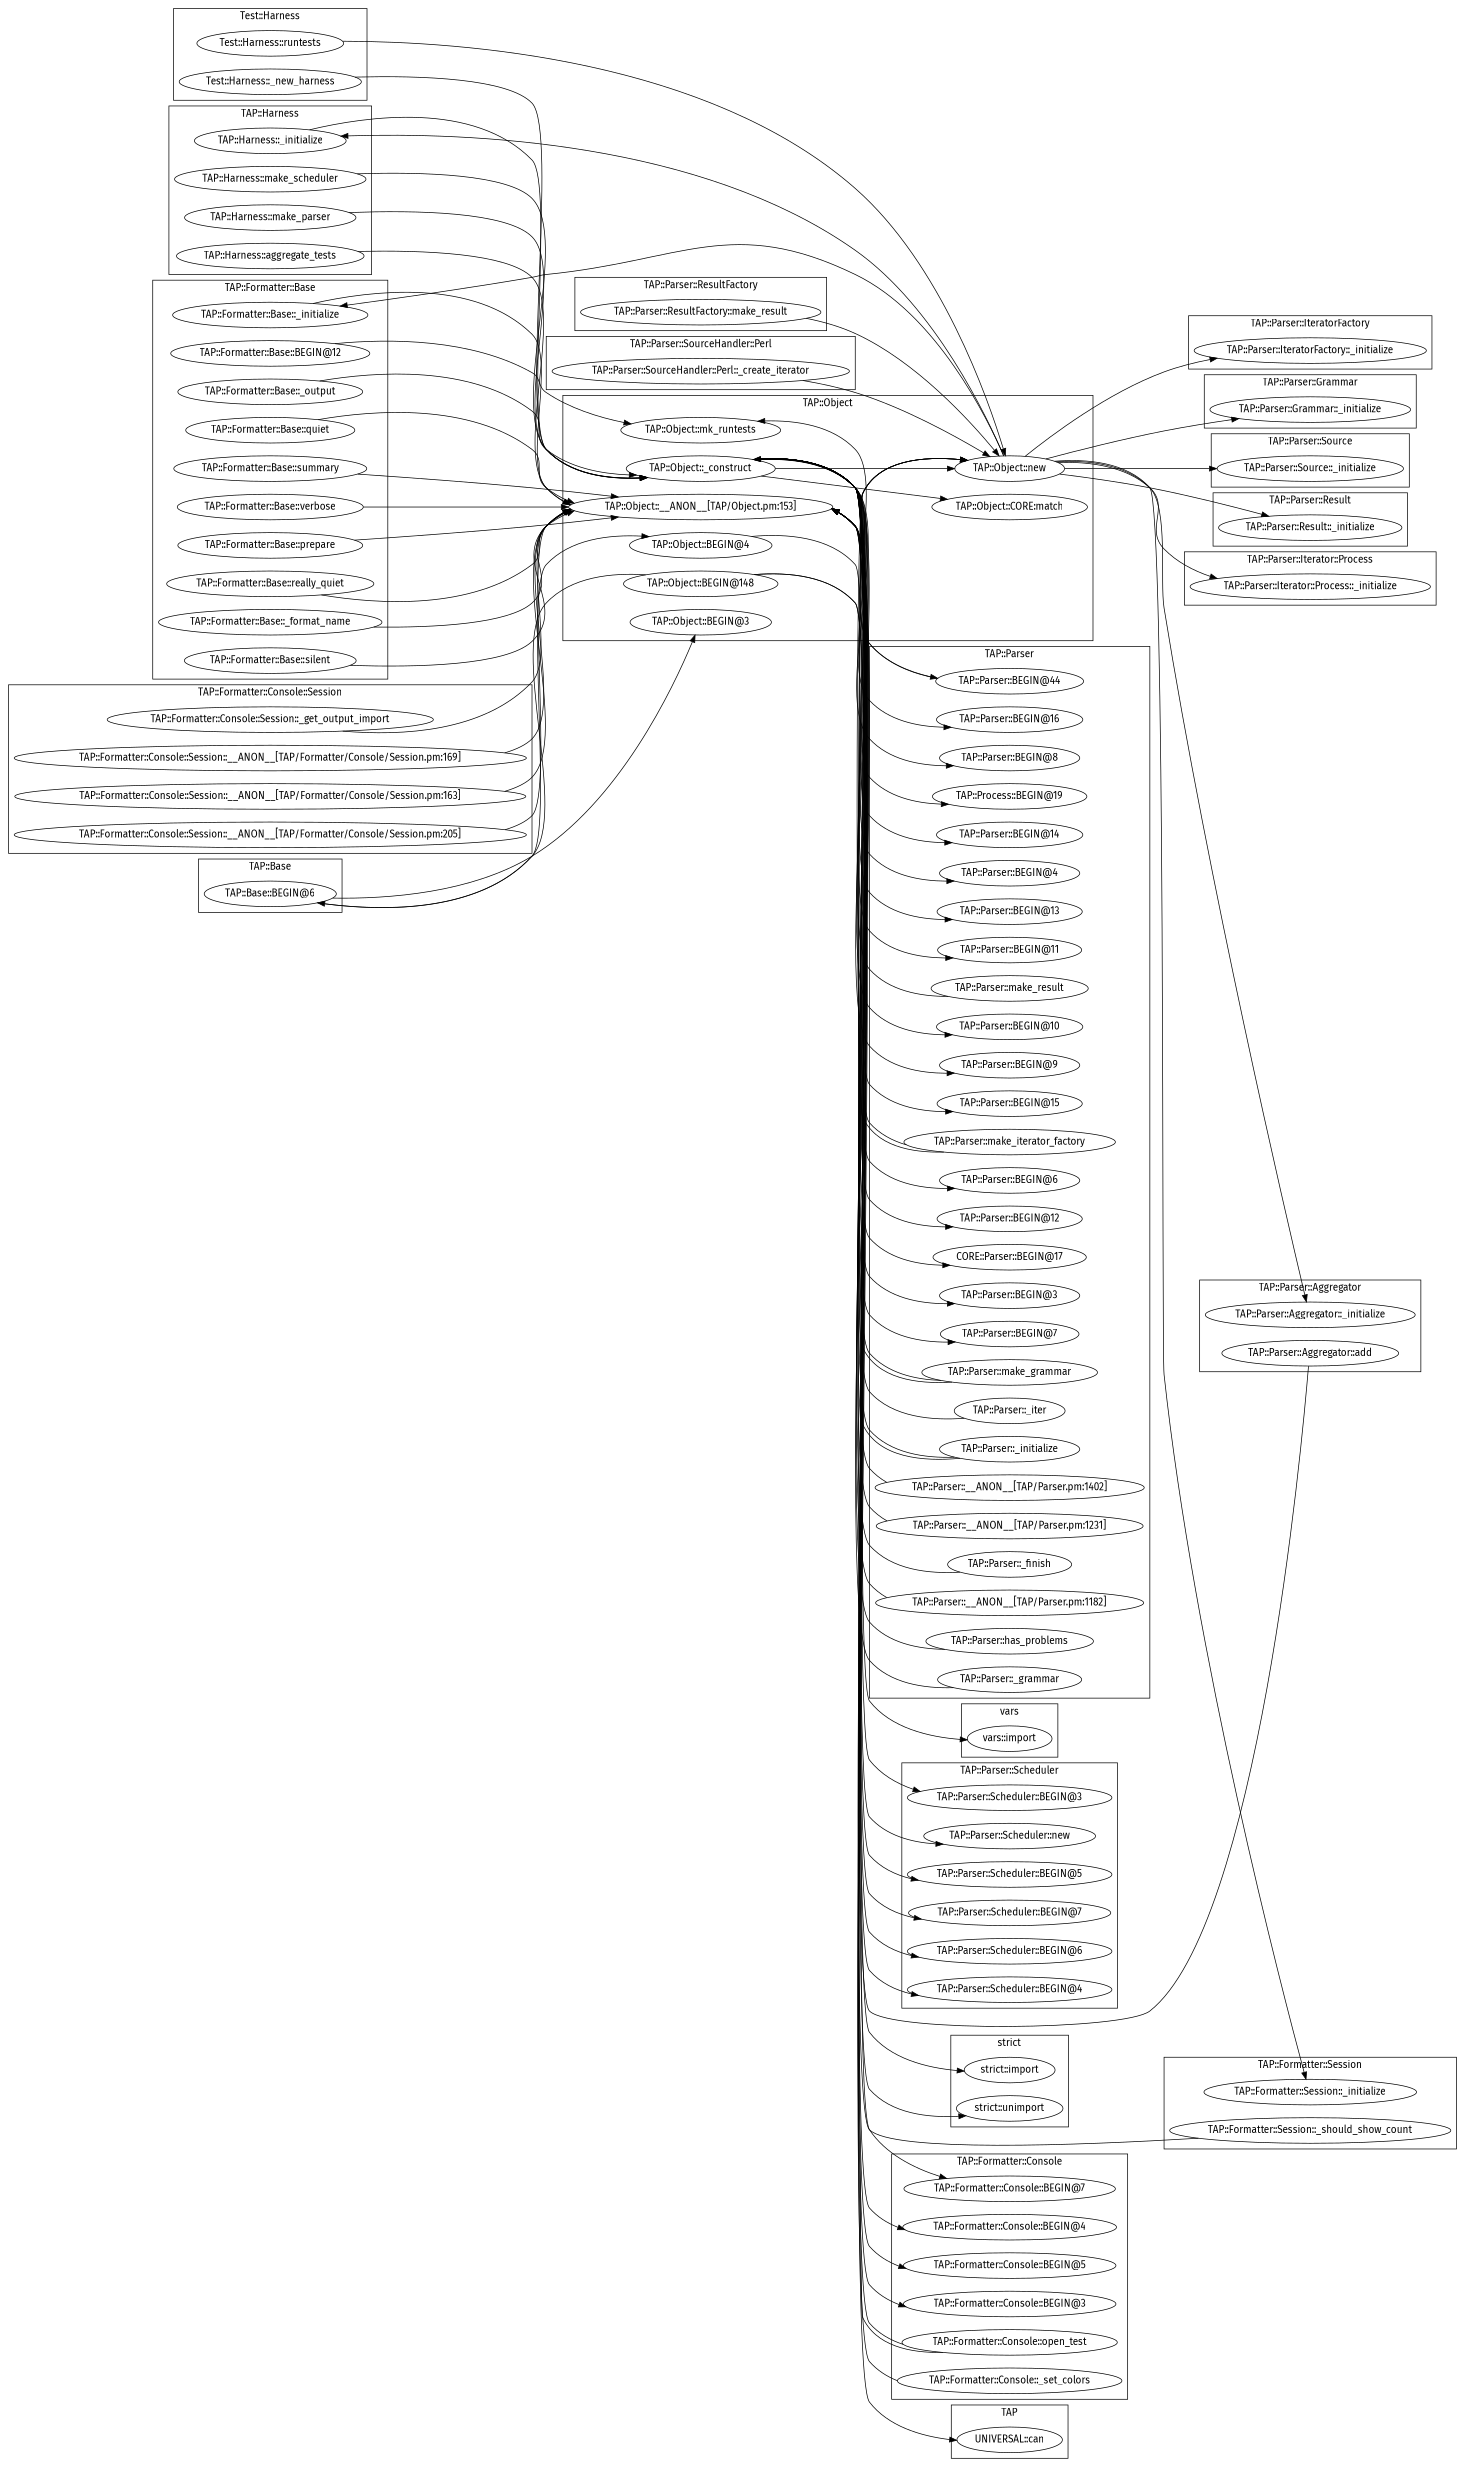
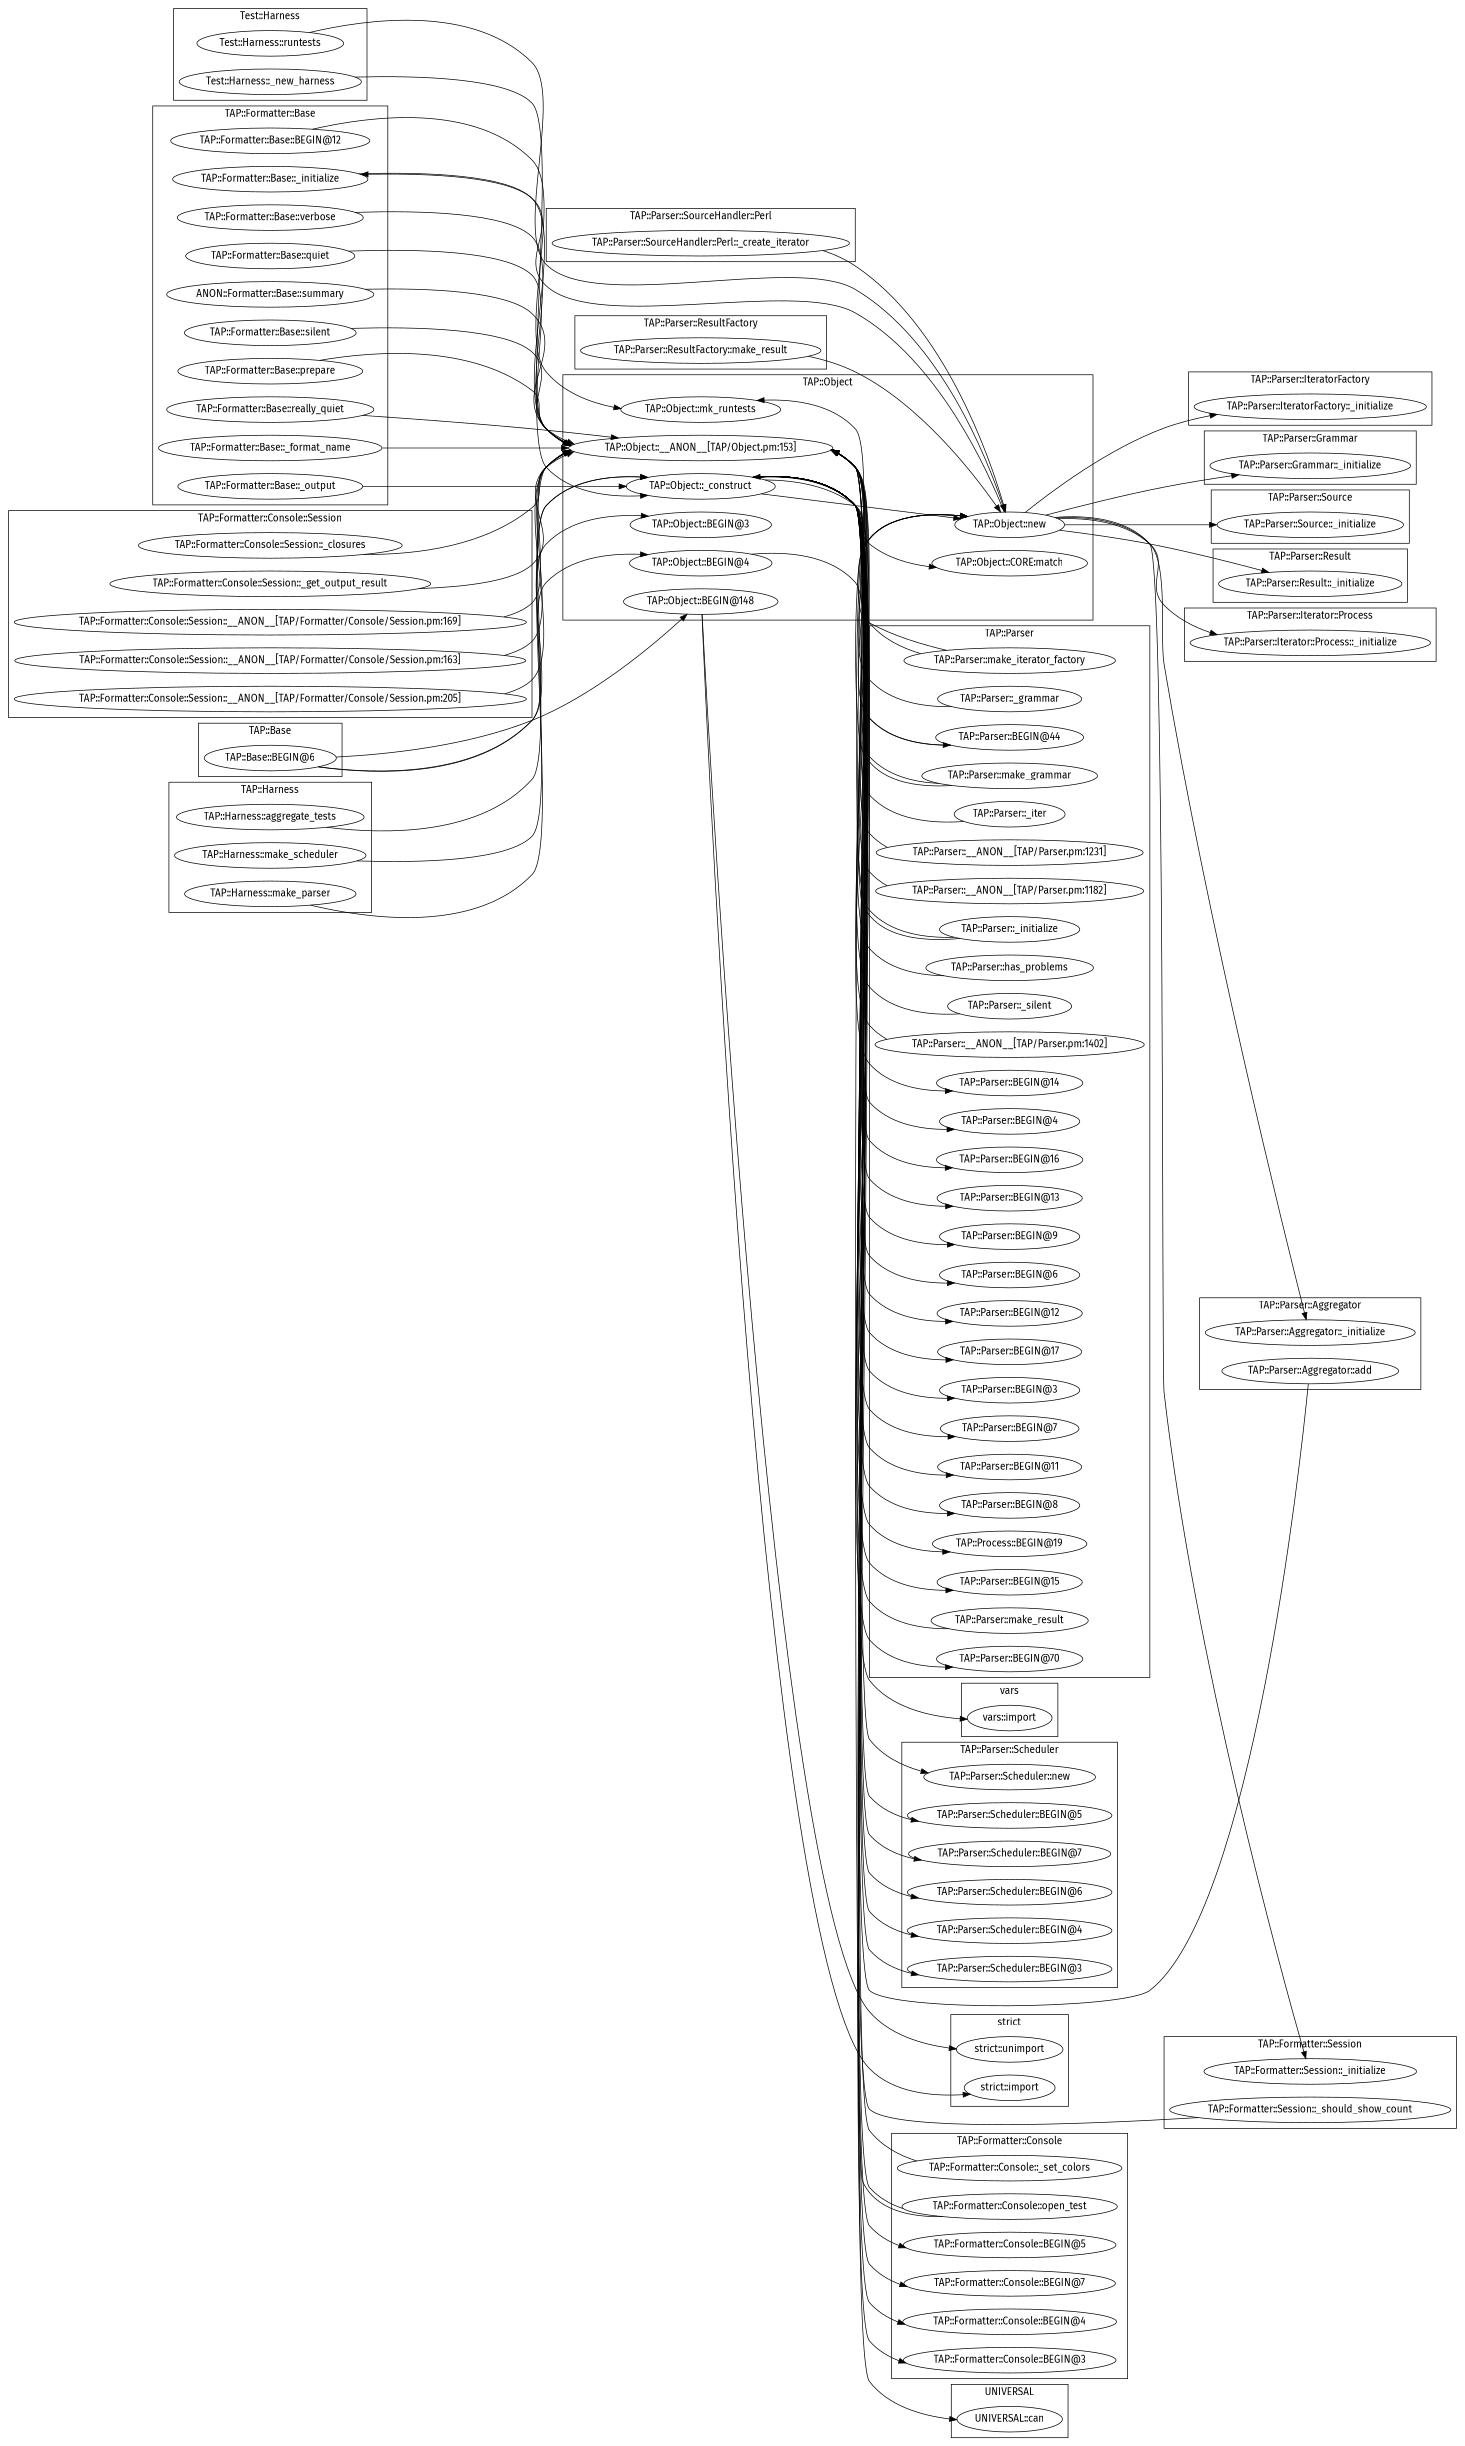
node "TAP::Harness::_initialize": removed
node "TAP::Formatter::Base::summary": label "TAP::Formatter::Base::summary" -> "ANON::Formatter::Base::summary"
node "TAP::Formatter::Console::Session::_closures": added
node "TAP::Formatter::Console::Session::_get_output_import": label "TAP::Formatter::Console::Session::_get_output_import" -> "TAP::Formatter::Console::Session::_get_output_result"
edge "TAP::Parser::make_iterator_factory" -> "TAP::Object::_construct": now "TAP::Parser::make_iterator_factory" -> "TAP::Object::__ANON__[TAP/Object.pm:153]"
edge "TAP::Object::BEGIN@148" -> "TAP::Base::BEGIN@6": reversed
node "TAP::Parser::BEGIN@10": label "TAP::Parser::BEGIN@10" -> "TAP::Parser::BEGIN@70"
node "CORE::Parser::BEGIN@17": label "CORE::Parser::BEGIN@17" -> "TAP::Parser::BEGIN@17"
node "TAP::Parser::_finish": label "TAP::Parser::_finish" -> "TAP::Parser::_silent"
cluster "TAP": label "TAP" -> "UNIVERSAL"
